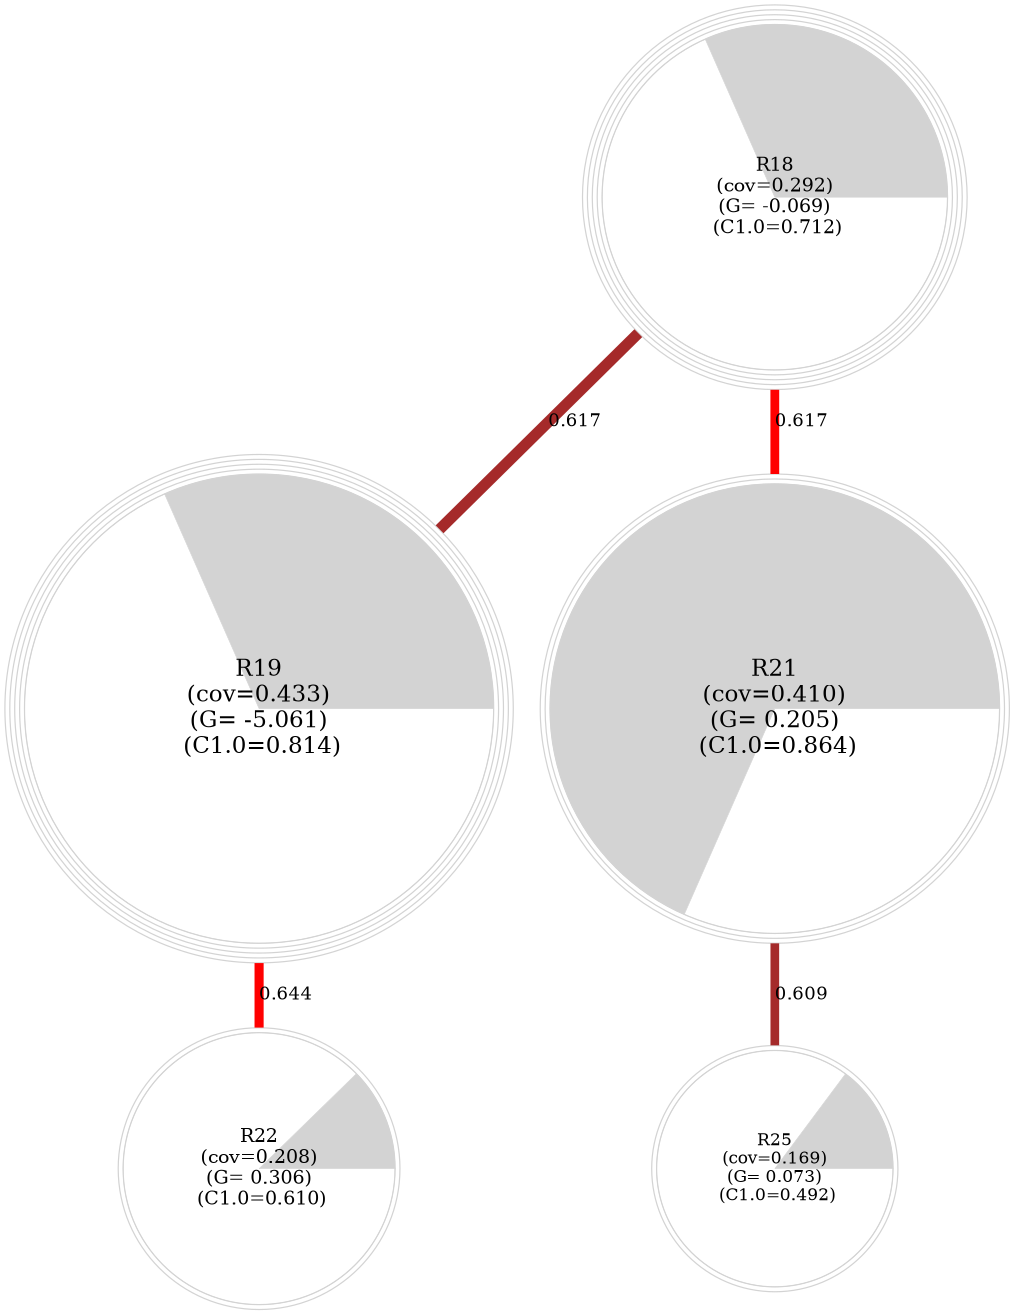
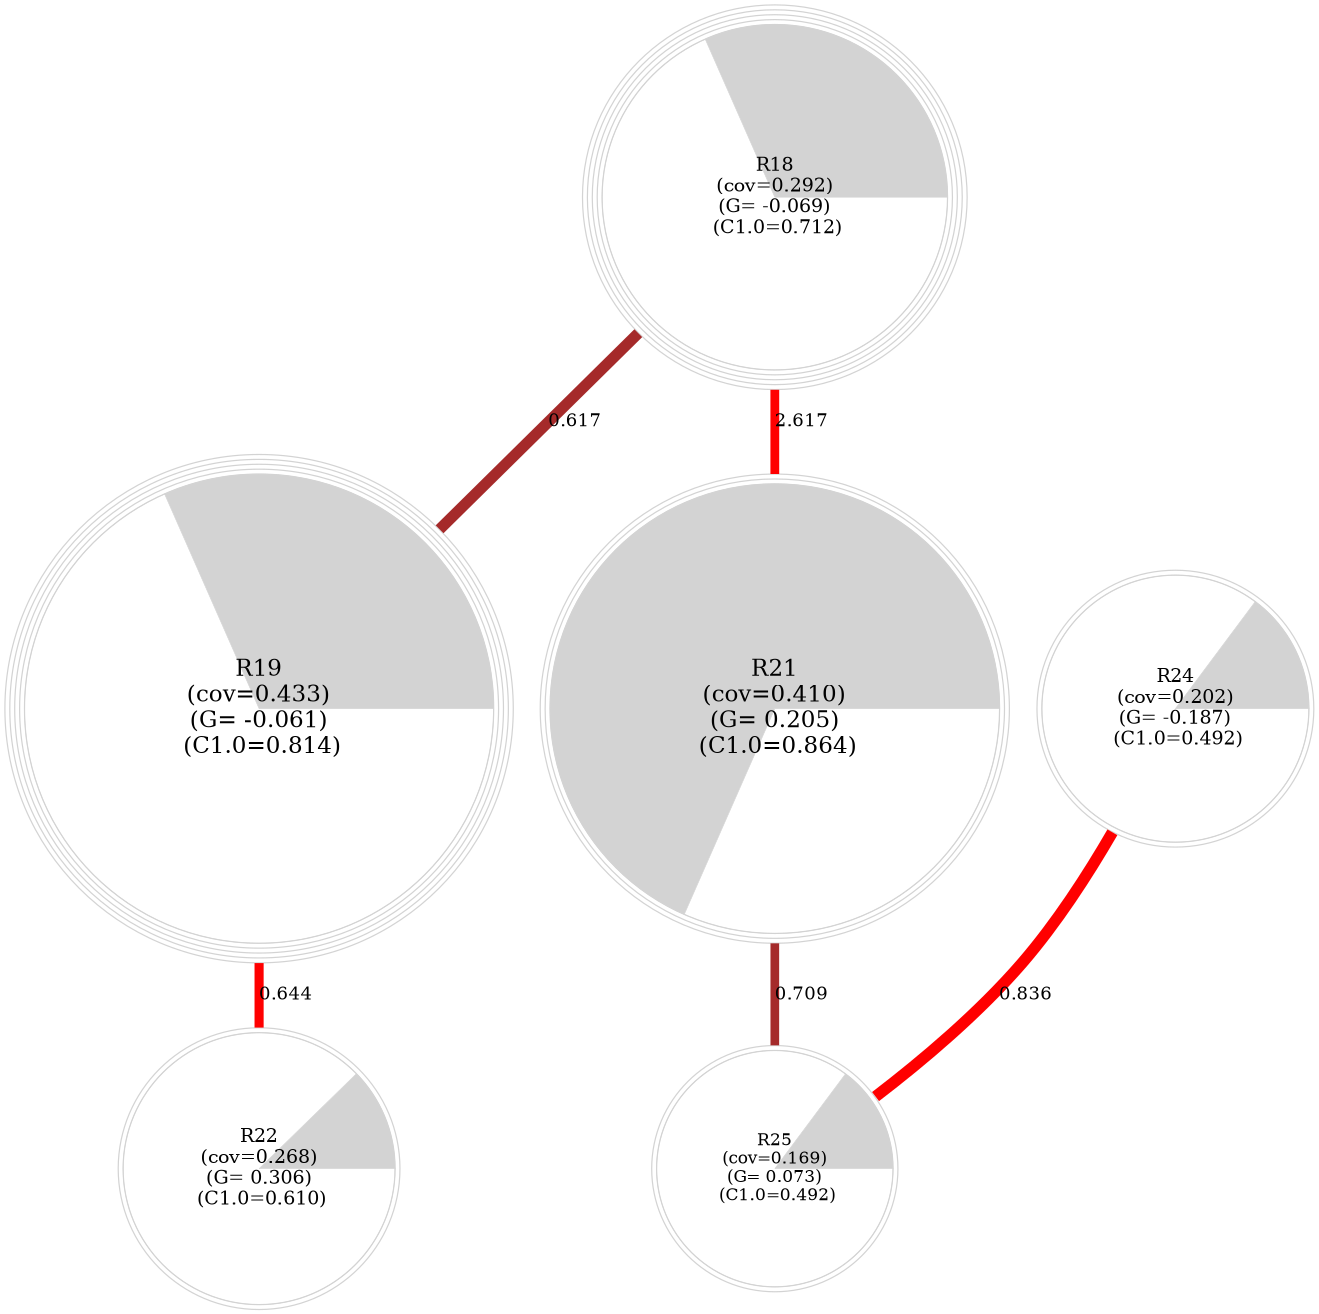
edge "R18 (cov=0.292) (G= -0.069) (C1.0=0.712)" -- "R21 (cov=0.410) (G= 0.205) (C1.0=0.864)": label "0.617" -> "2.617"
node "R19 (cov=0.433) (G= -5.061) (C1.0=0.814)": label "R19 (cov=0.433) (G= -5.061) (C1.0=0.814)" -> "R19 (cov=0.433) (G= -0.061) (C1.0=0.814)"
node "R24 (cov=0.202) (G= -0.187) (C1.0=0.492)": added
edge "R21 (cov=0.410) (G= 0.205) (C1.0=0.864)" -- "R25 (cov=0.169) (G= 0.073) (C1.0=0.492)": label "0.609" -> "0.709"
node "R22 (cov=0.208) (G= 0.306) (C1.0=0.610)": label "R22 (cov=0.208) (G= 0.306) (C1.0=0.610)" -> "R22 (cov=0.268) (G= 0.306) (C1.0=0.610)"
